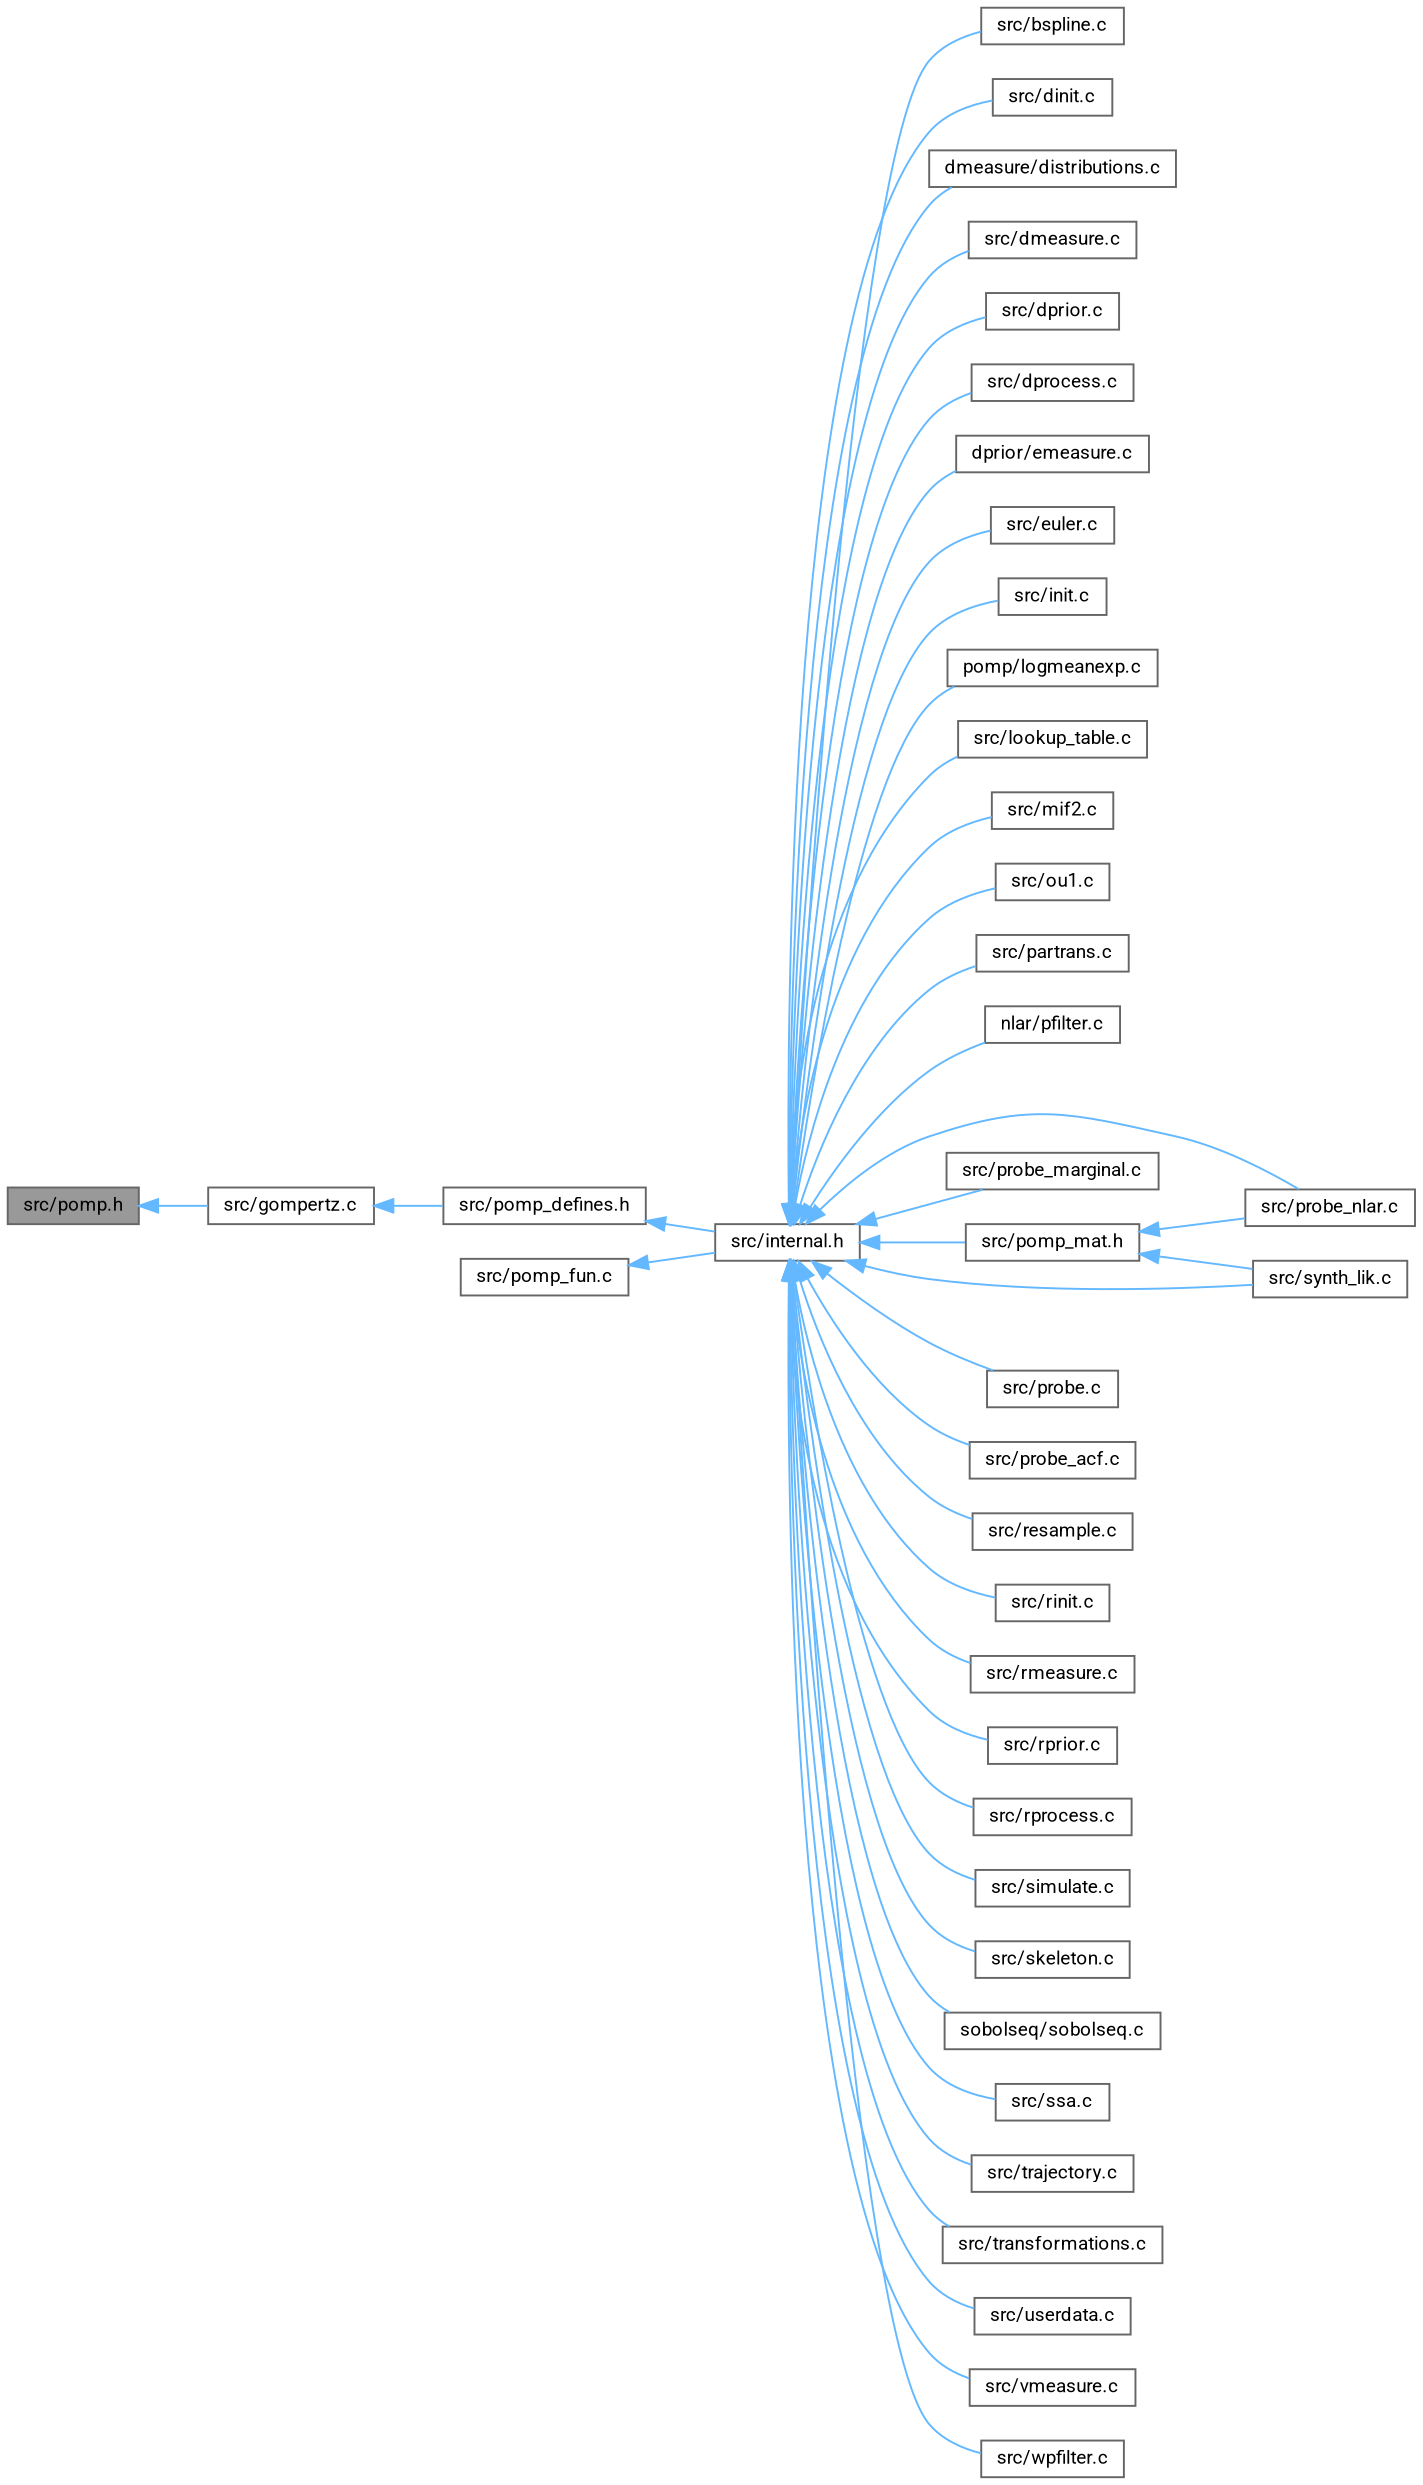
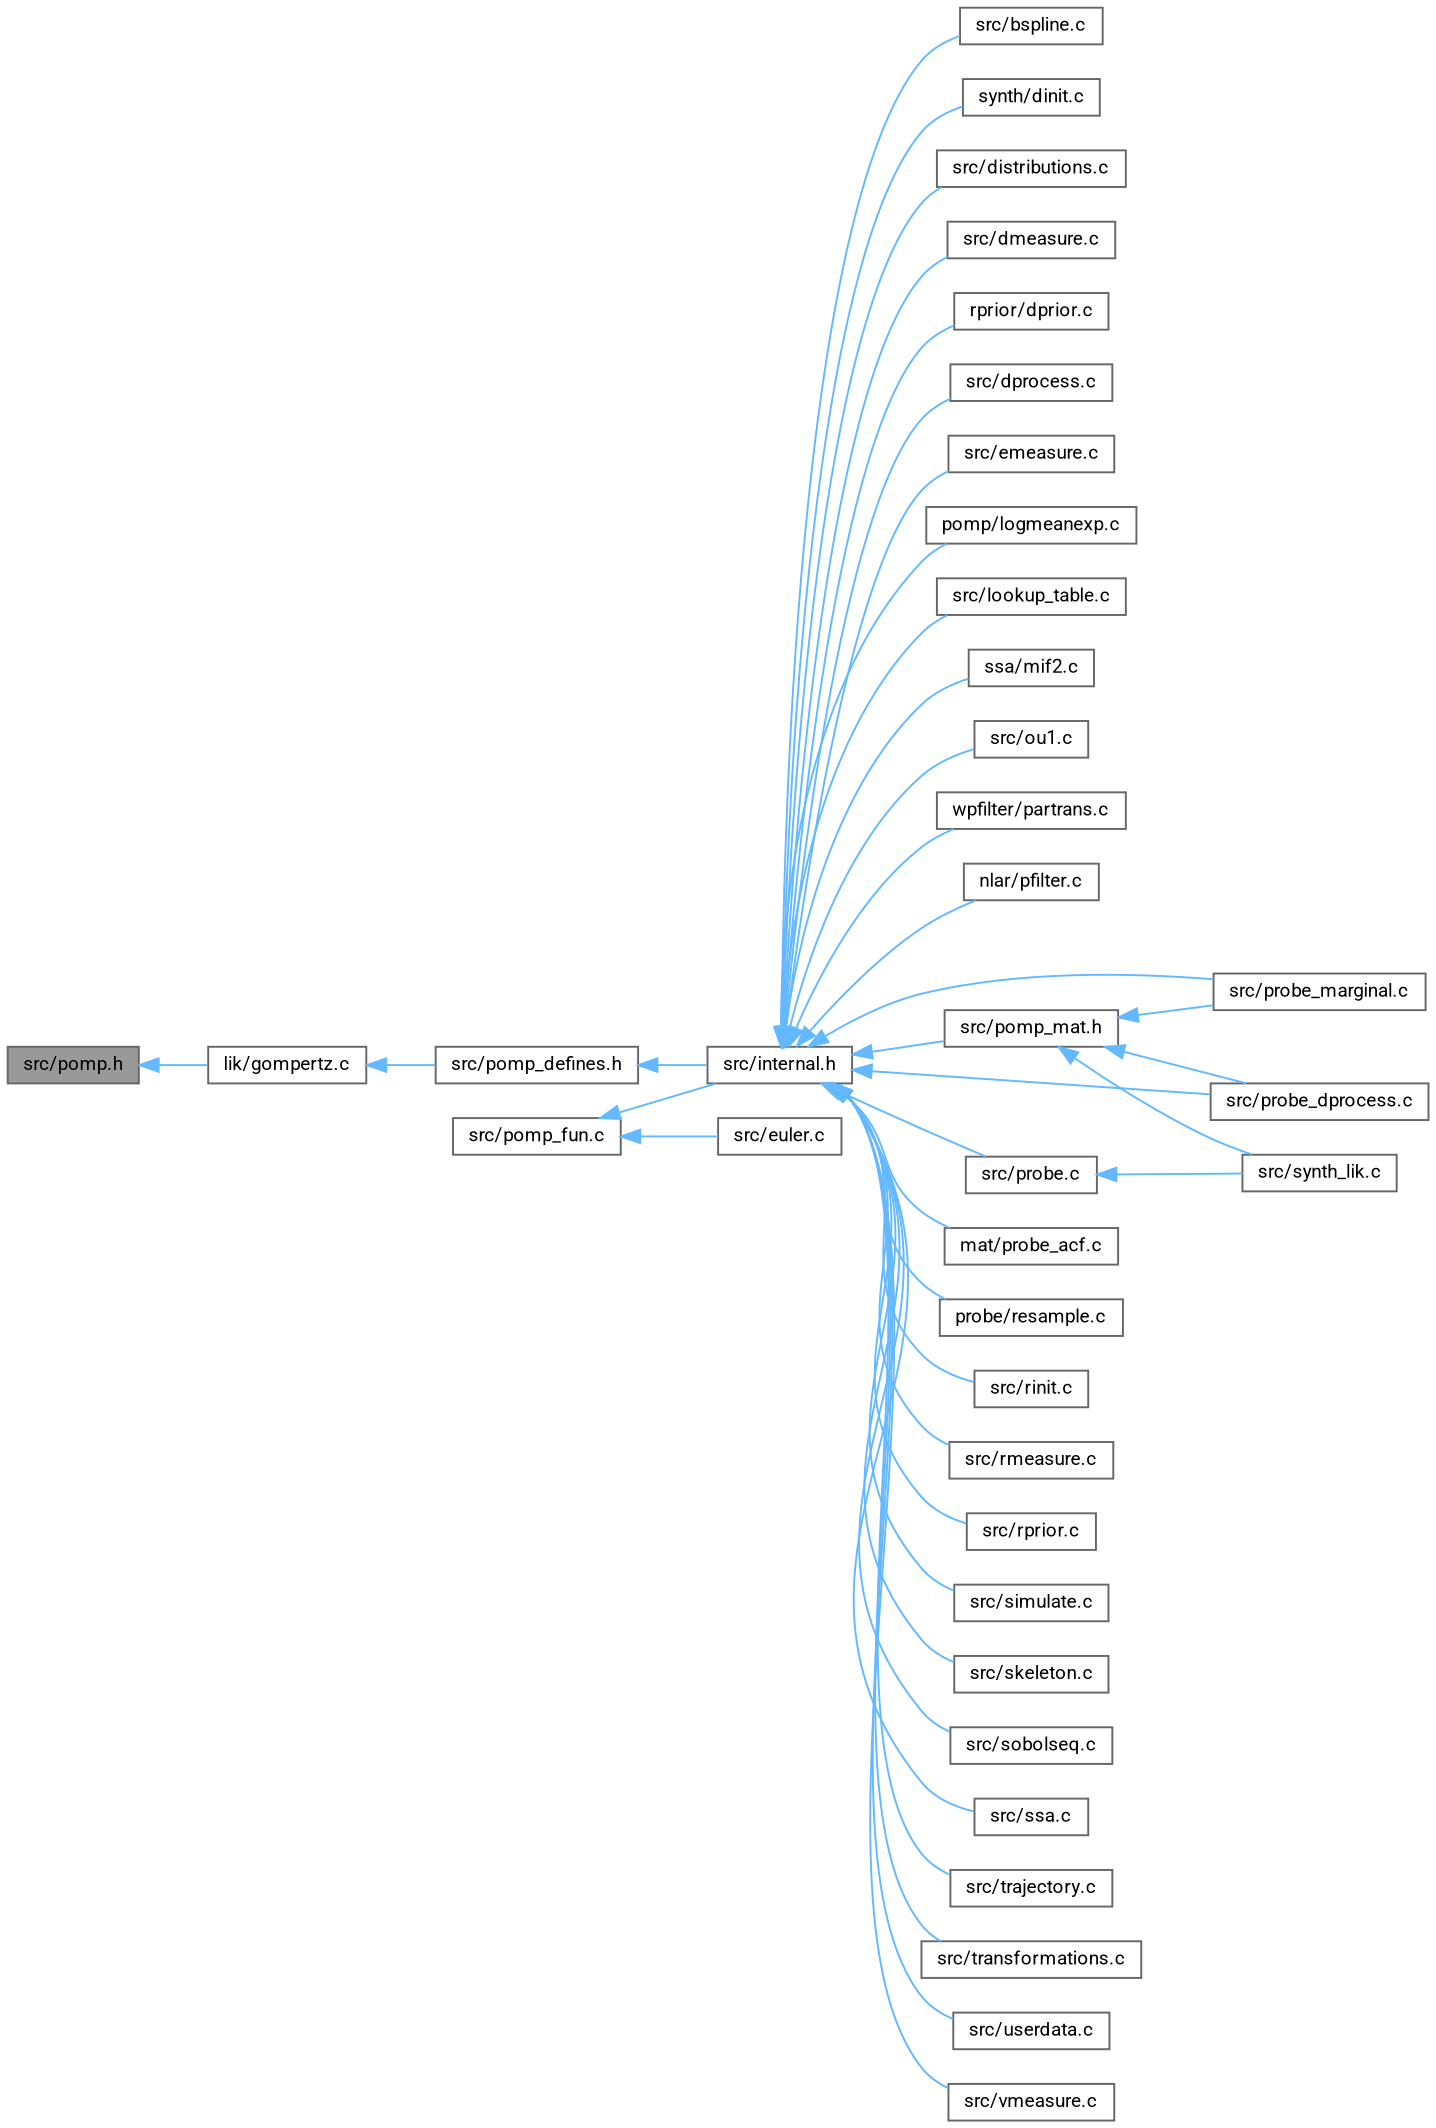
node "src/dinit.c": label "src/dinit.c" -> "synth/dinit.c"
node "dmeasure/distributions.c": label "dmeasure/distributions.c" -> "src/distributions.c"
node "src/dprior.c": label "src/dprior.c" -> "rprior/dprior.c"
node "dprior/emeasure.c": label "dprior/emeasure.c" -> "src/emeasure.c"
node "src/init.c": removed
edge "src/euler.c" -> "src/internal.h": now "src/euler.c" -> "src/pomp_fun.c"
node "src/mif2.c": label "src/mif2.c" -> "ssa/mif2.c"
node "src/partrans.c": label "src/partrans.c" -> "wpfilter/partrans.c"
edge "src/probe_marginal.c" -> "src/pomp_mat.h": added
node "src/gompertz.c": label "src/gompertz.c" -> "lik/gompertz.c"
node "src/probe_nlar.c": label "src/probe_nlar.c" -> "src/probe_dprocess.c"
edge "src/synth_lik.c" -> "src/internal.h": now "src/synth_lik.c" -> "src/probe.c"
node "src/probe_acf.c": label "src/probe_acf.c" -> "mat/probe_acf.c"
node "src/resample.c": label "src/resample.c" -> "probe/resample.c"
node "src/rprocess.c": removed
node "sobolseq/sobolseq.c": label "sobolseq/sobolseq.c" -> "src/sobolseq.c"
node "src/wpfilter.c": removed
